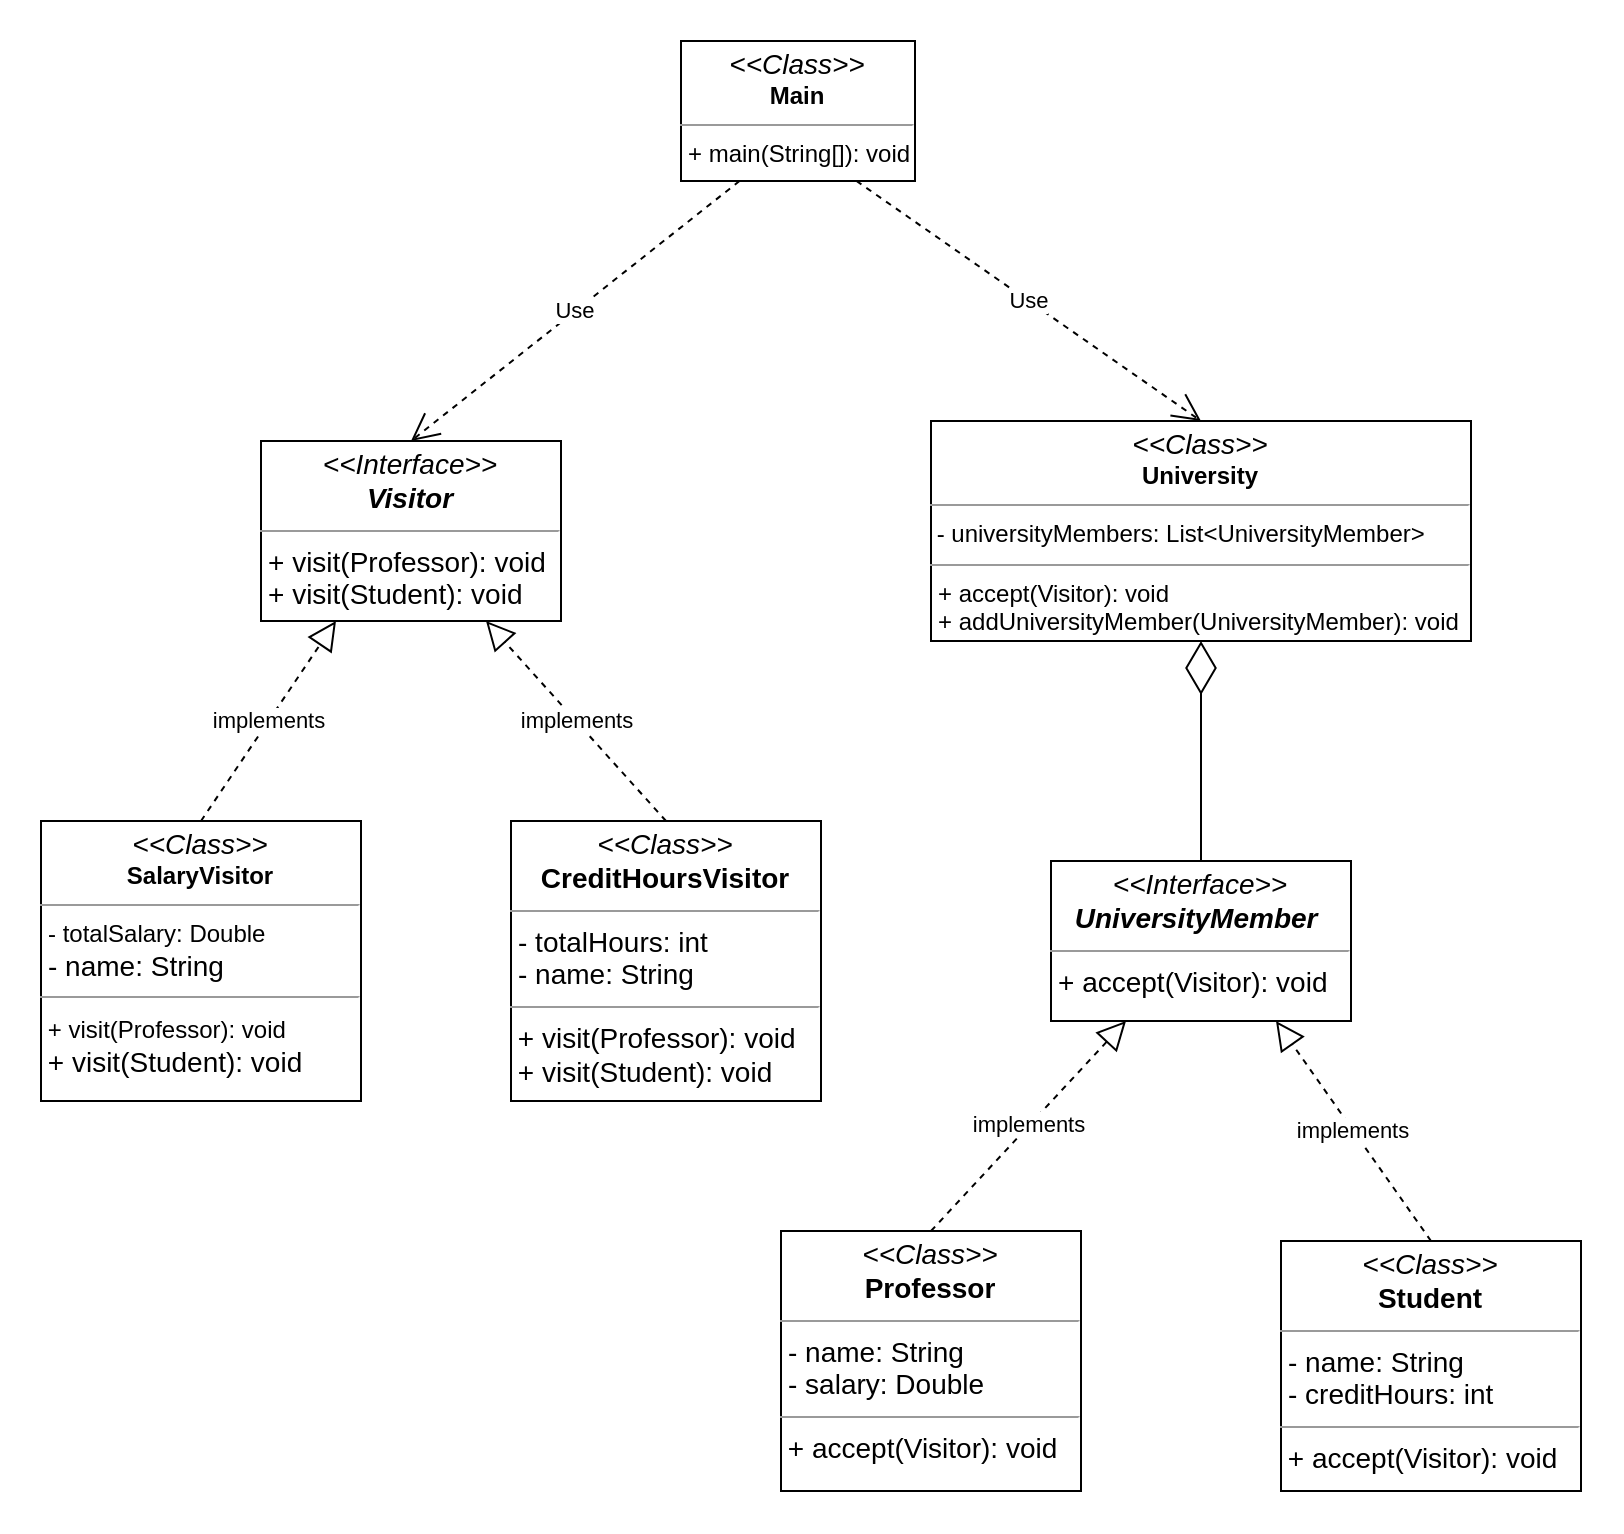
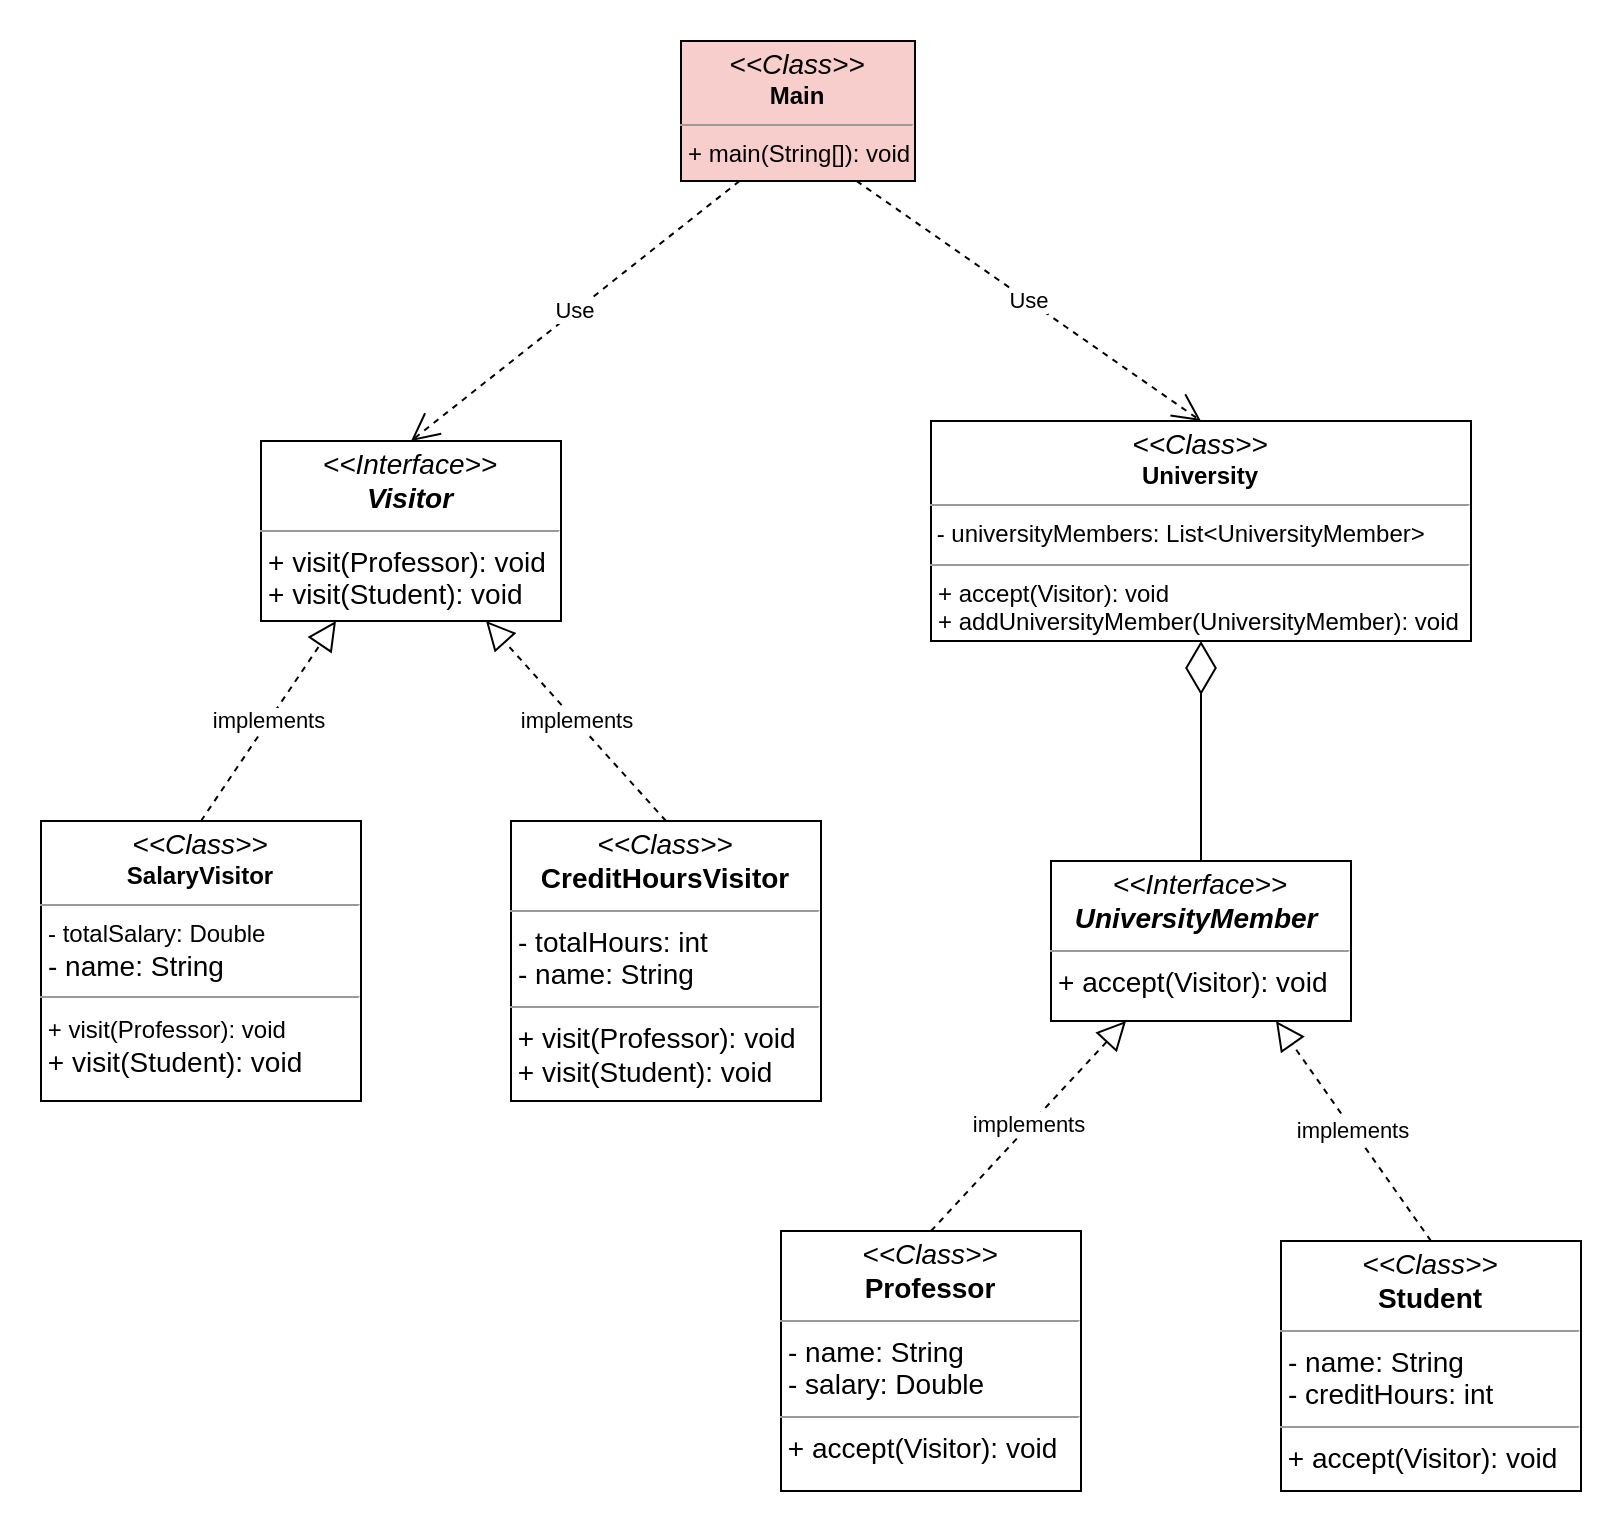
node "<<Class>> Main + main(String[]): void": fillcolor #ffffff -> #f8cecc
